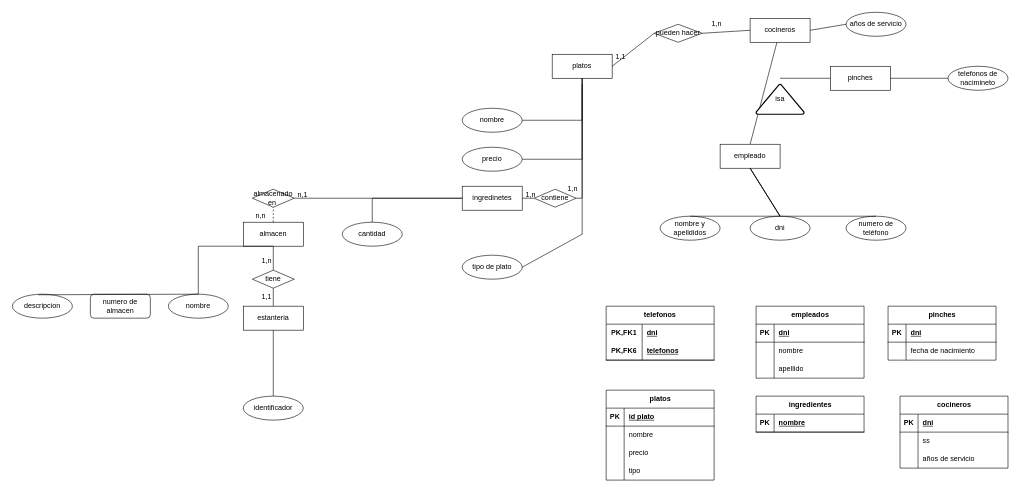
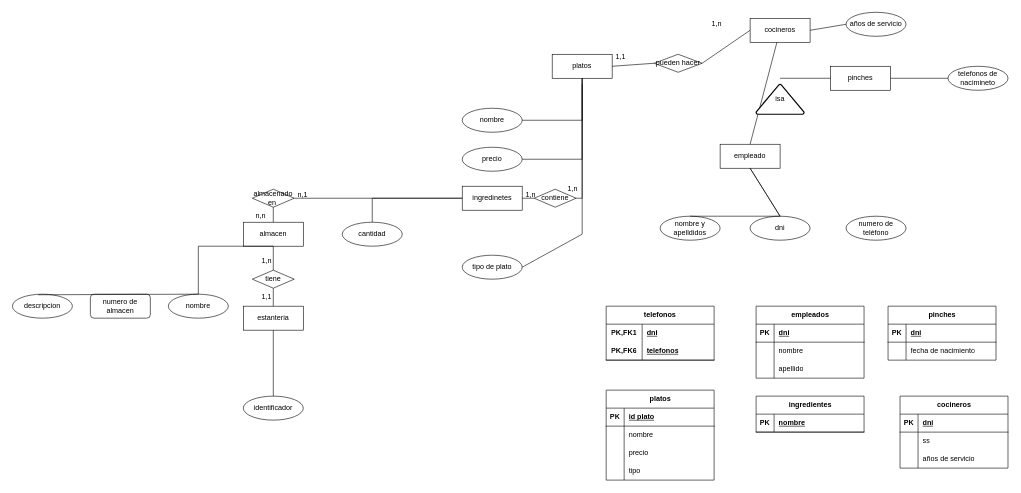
node "pueden hacer": moved (678, 33) -> (678, 63)
edge "almacenado en" -- "almacen": style dashed -> solid
edge "empleado" -- "numero de teléfono": removed
